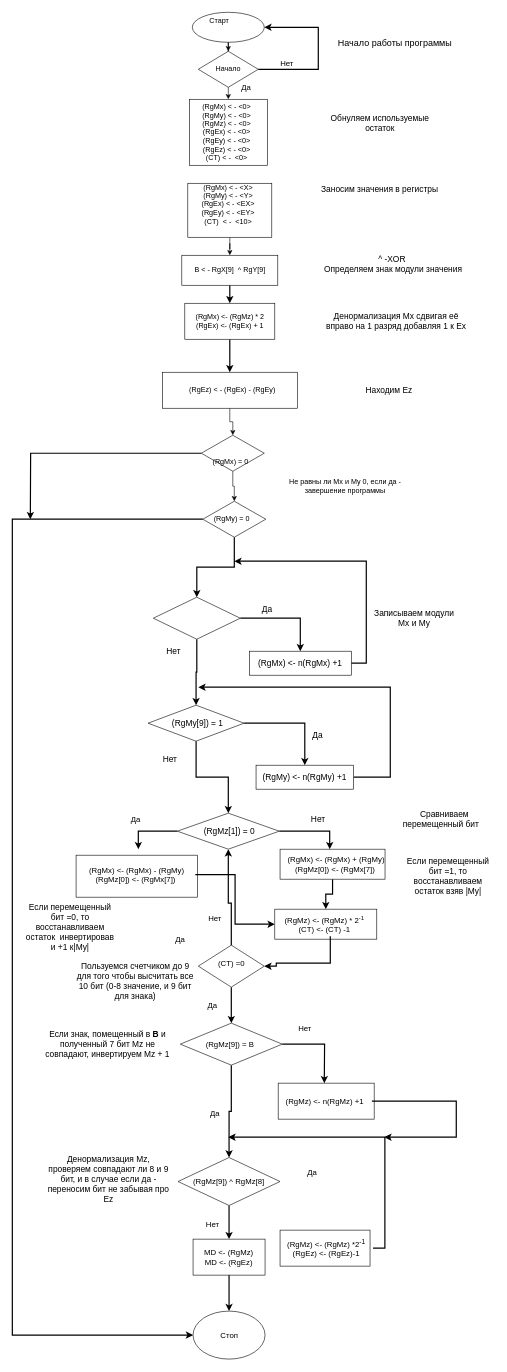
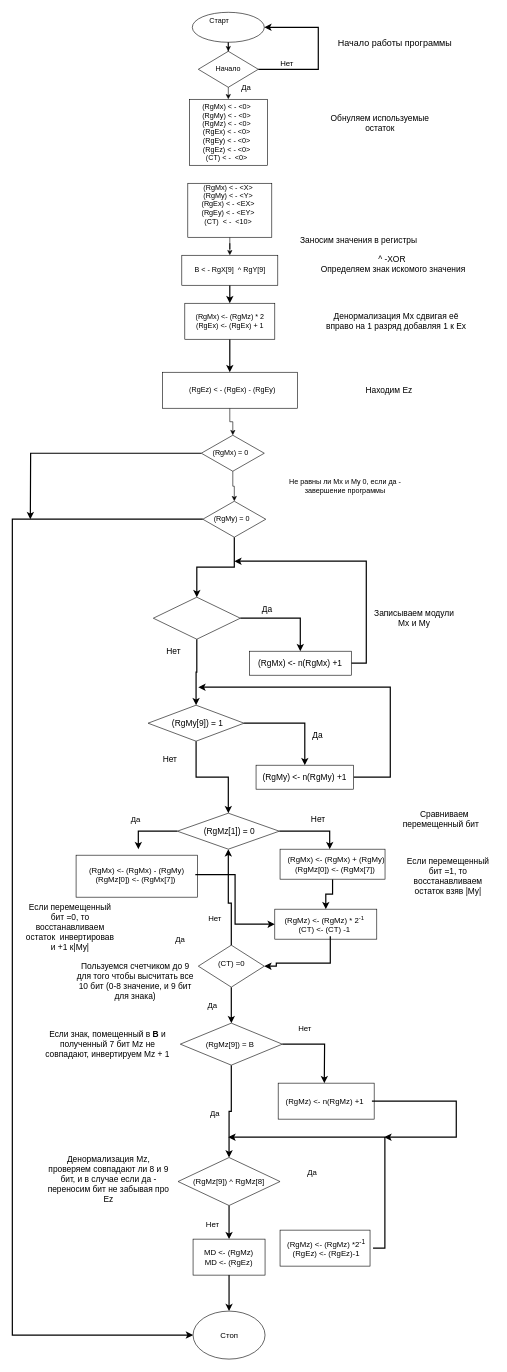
node "Заносим значения в регистры": moved (380, 189) -> (359, 240)
node "^ -XOR Определяем знак модули значения": label "^ -XOR Определяем знак модули значения" -> "^ -XOR Определяем знак искомого значения"
node "(RgMx) = 0": moved (231, 462) -> (231, 453)
